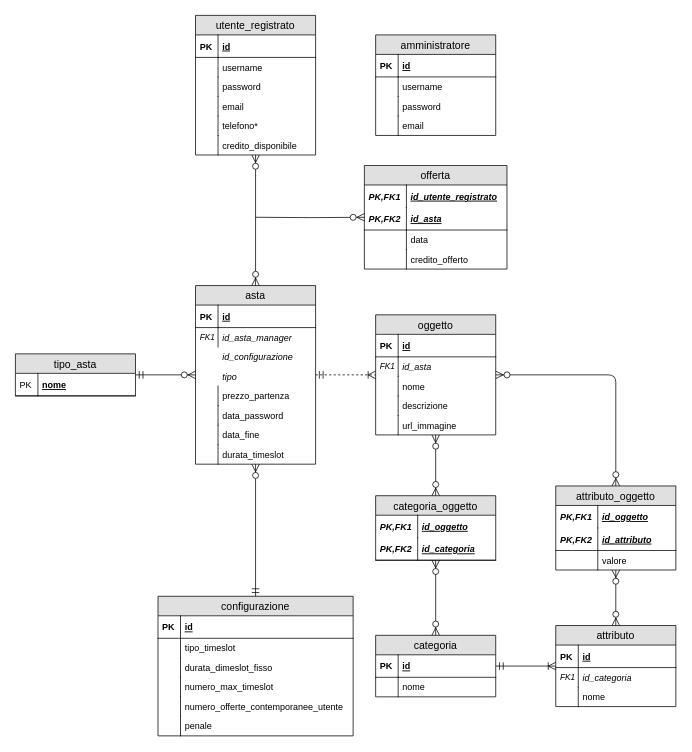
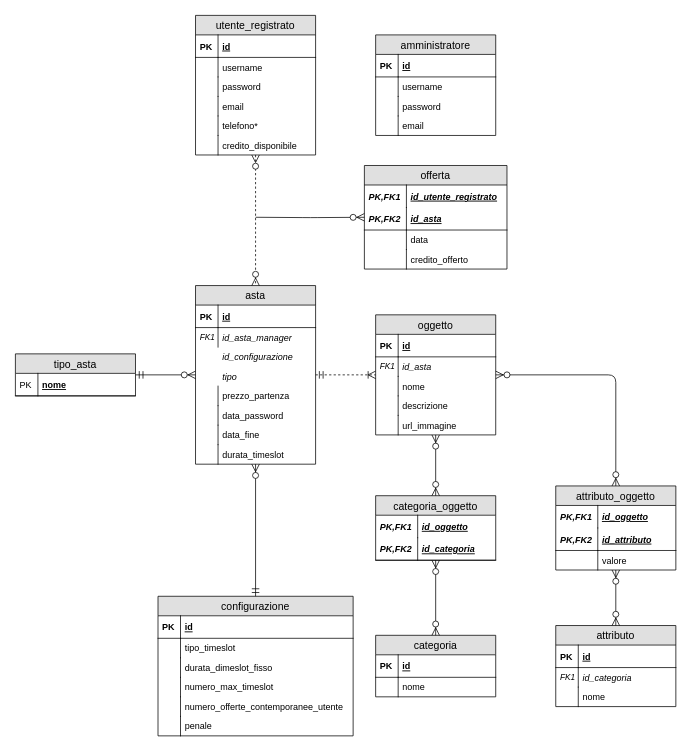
edge "utente_registrato" -- "asta": style solid -> dashed
edge "categoria" -- "attributo": removed
